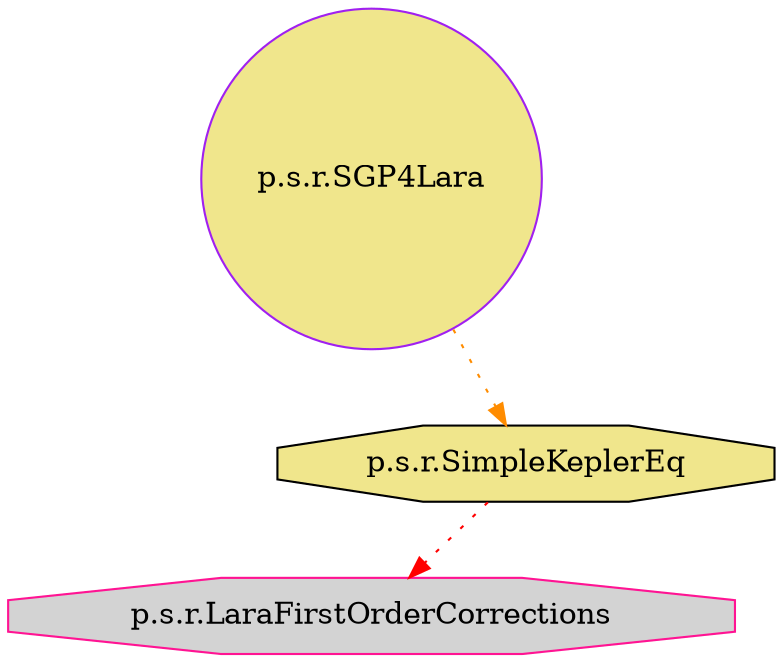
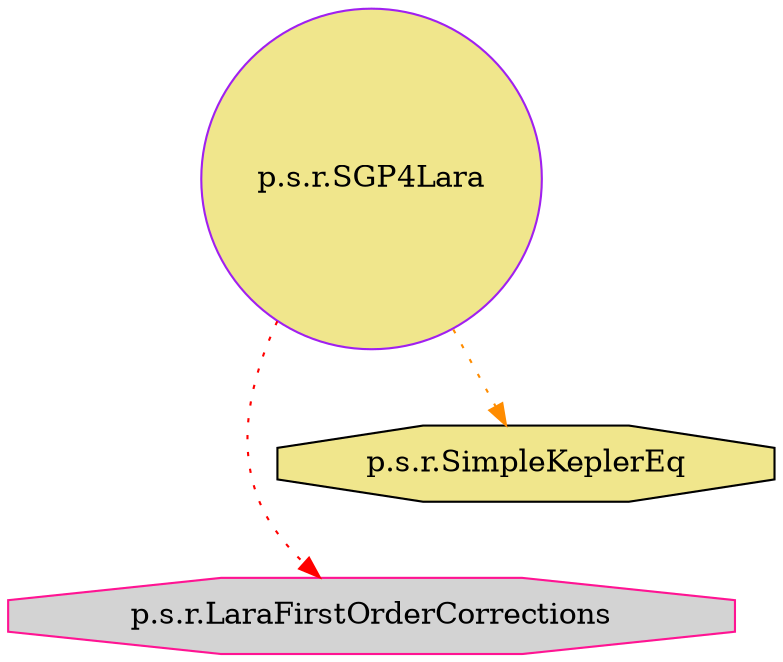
edge "p.s.r.SimpleKeplerEq" -> "p.s.r.LaraFirstOrderCorrections": now "p.s.r.SGP4Lara" -> "p.s.r.LaraFirstOrderCorrections"
